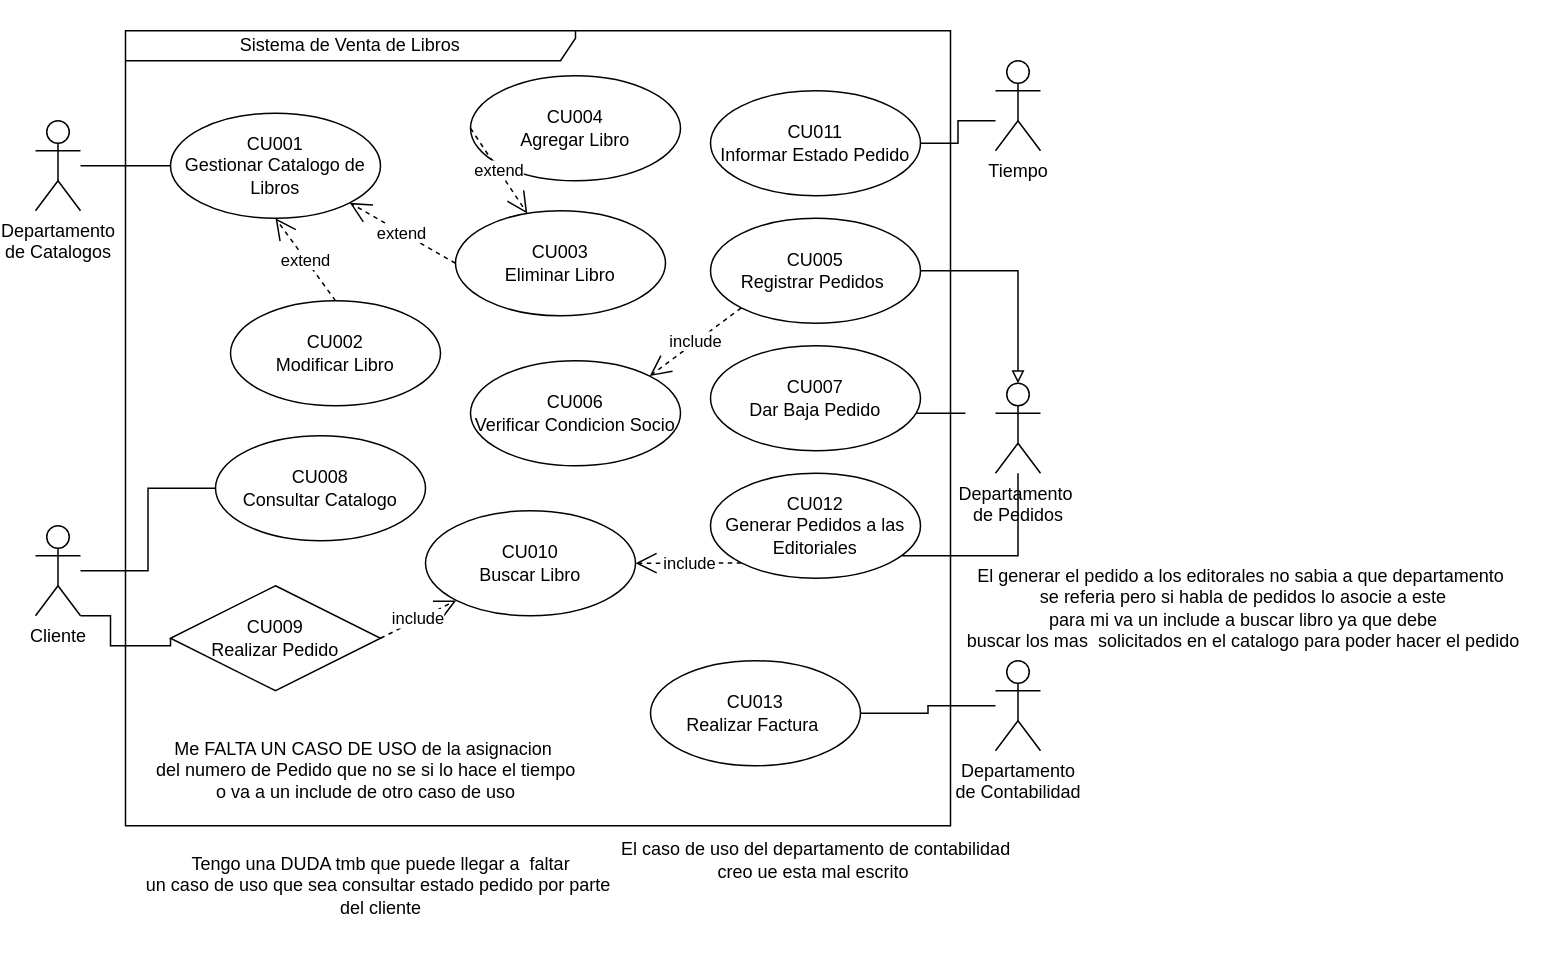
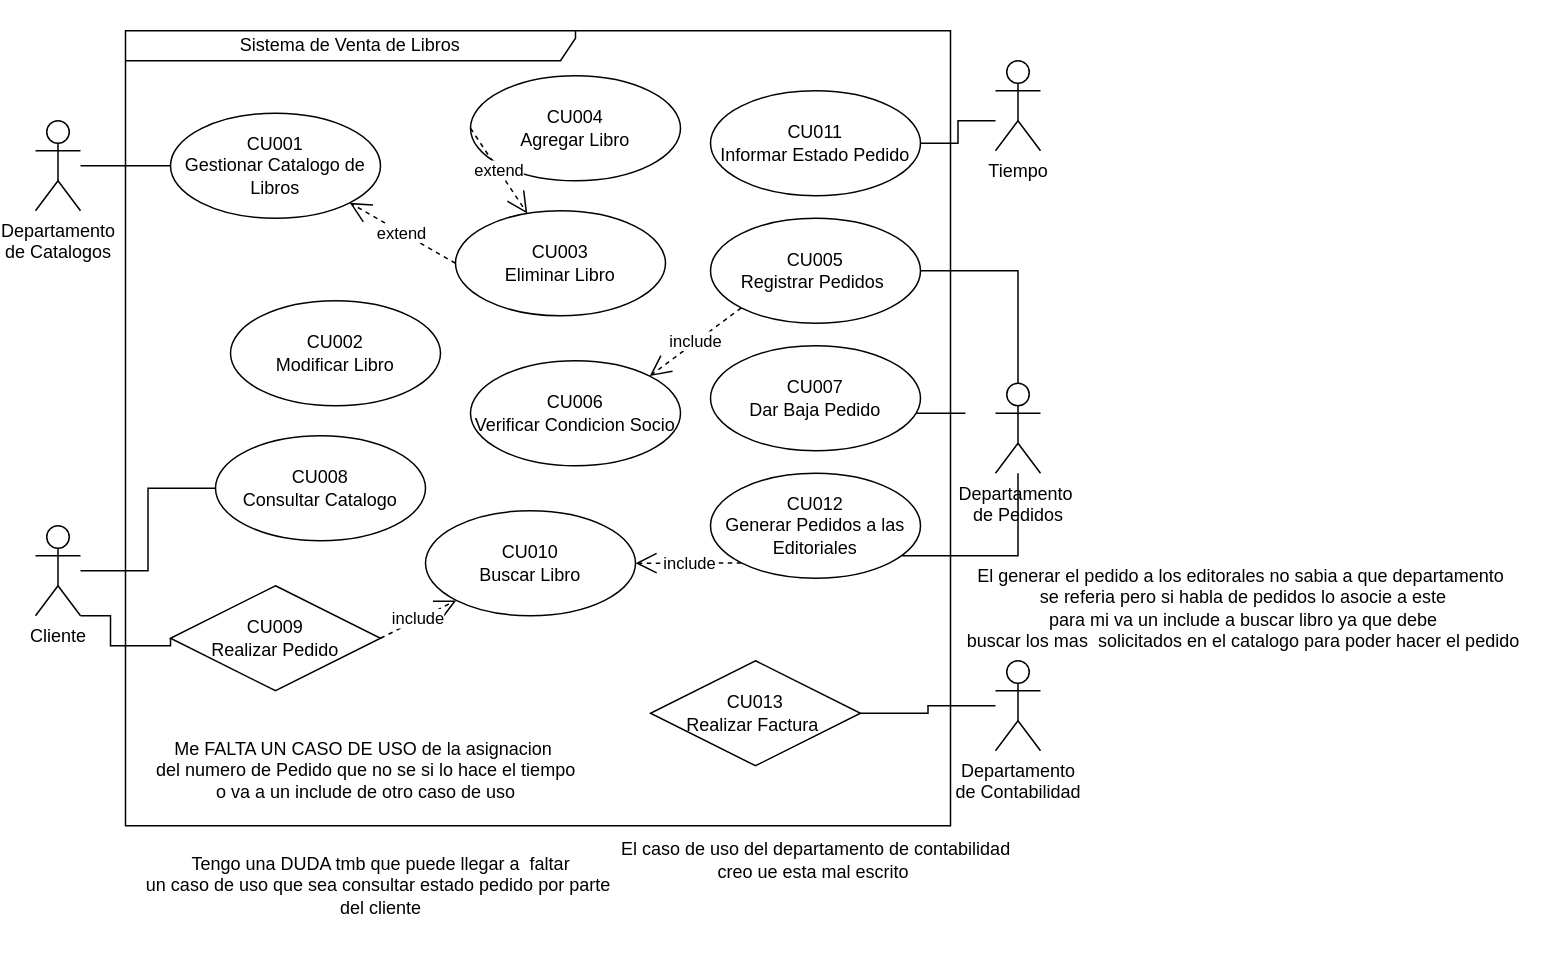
edge "CU002 Modificar Libro" -> "CU001 Gestionar Catalogo de Libros": removed, label "extend"
edge "CU005 Registrar Pedidos" -> "Departamento de Pedidos": arrowhead block -> none
node "CU013 Realizar Factura": shape ellipse -> diamond
